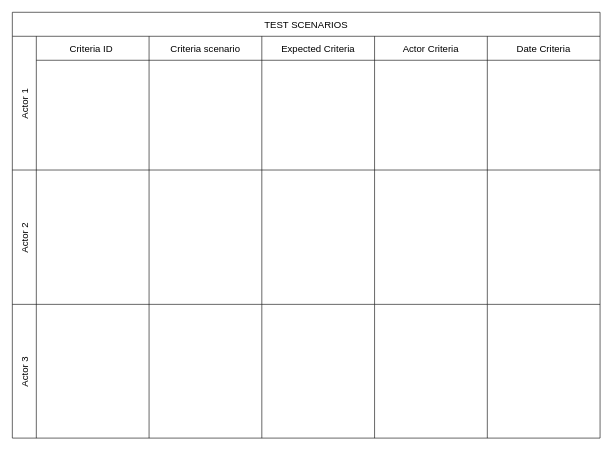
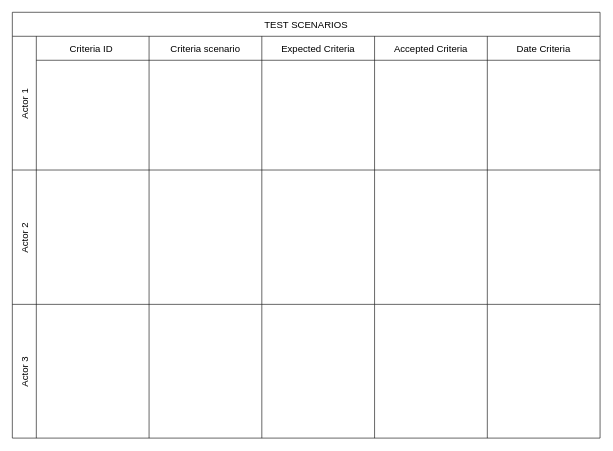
node "Actor Criteria": label "Actor Criteria" -> "Accepted Criteria"
